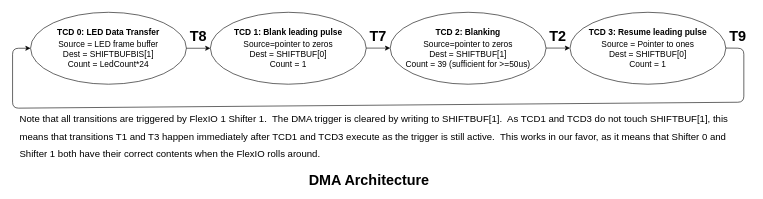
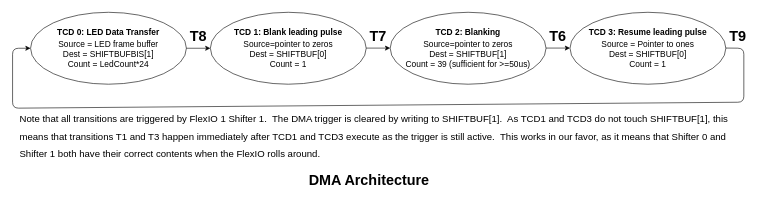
node "T2": label "T2" -> "T6"
